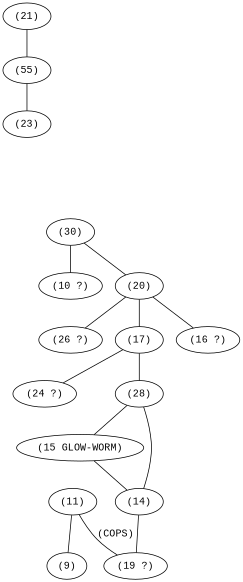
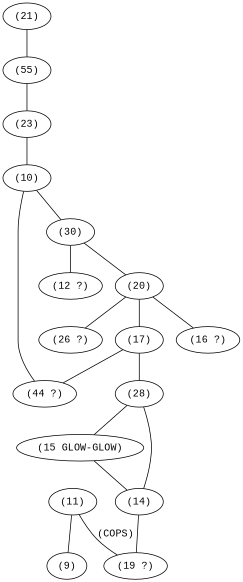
node "(10)": added
node "(10 ?)": label "(10 ?)" -> "(12 ?)"
node "(24 ?)": label "(24 ?)" -> "(44 ?)"
node "(15 GLOW-WORM)": label "(15 GLOW-WORM)" -> "(15 GLOW-GLOW)"
